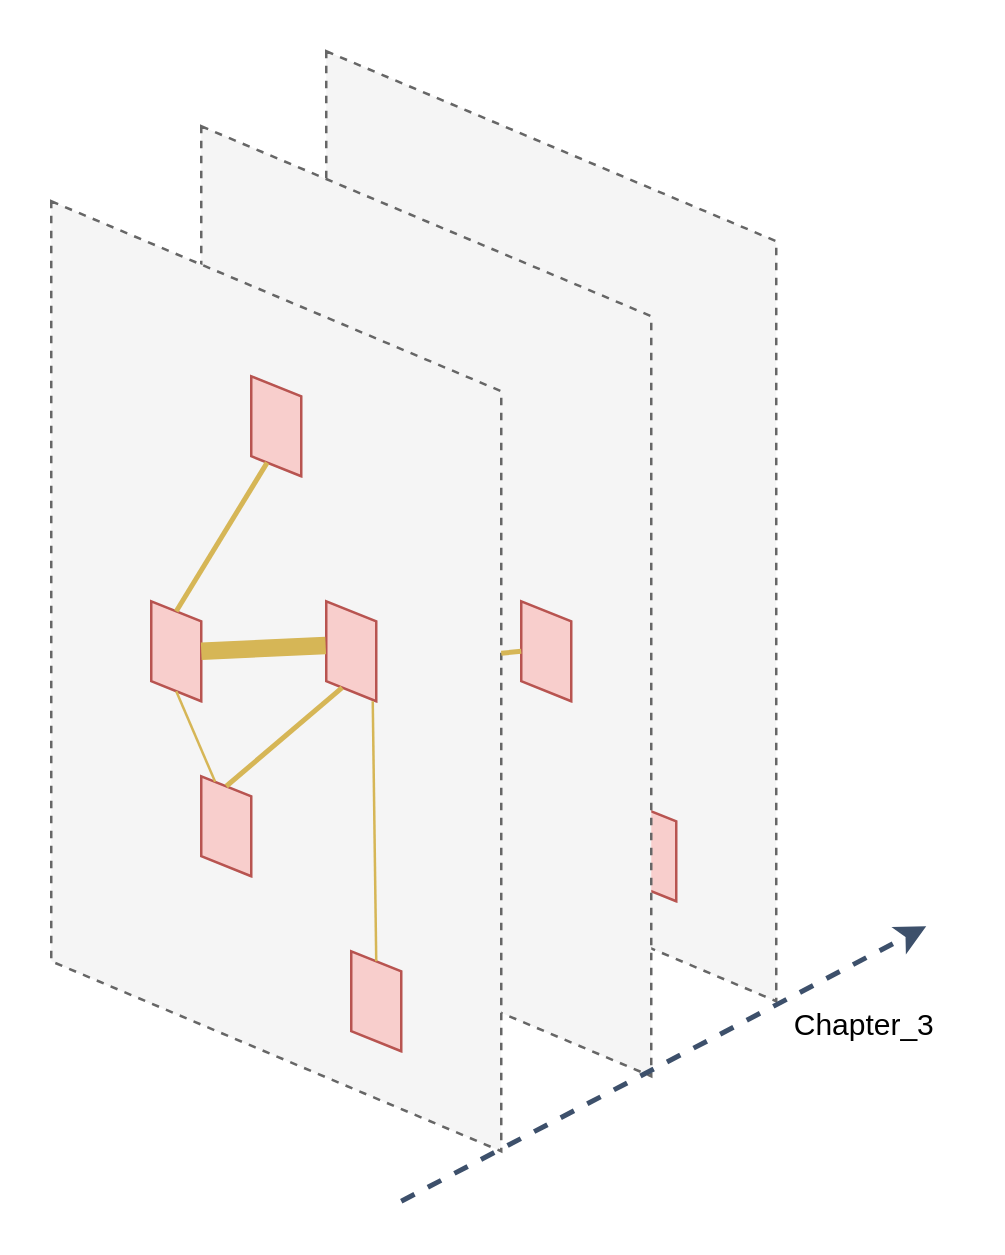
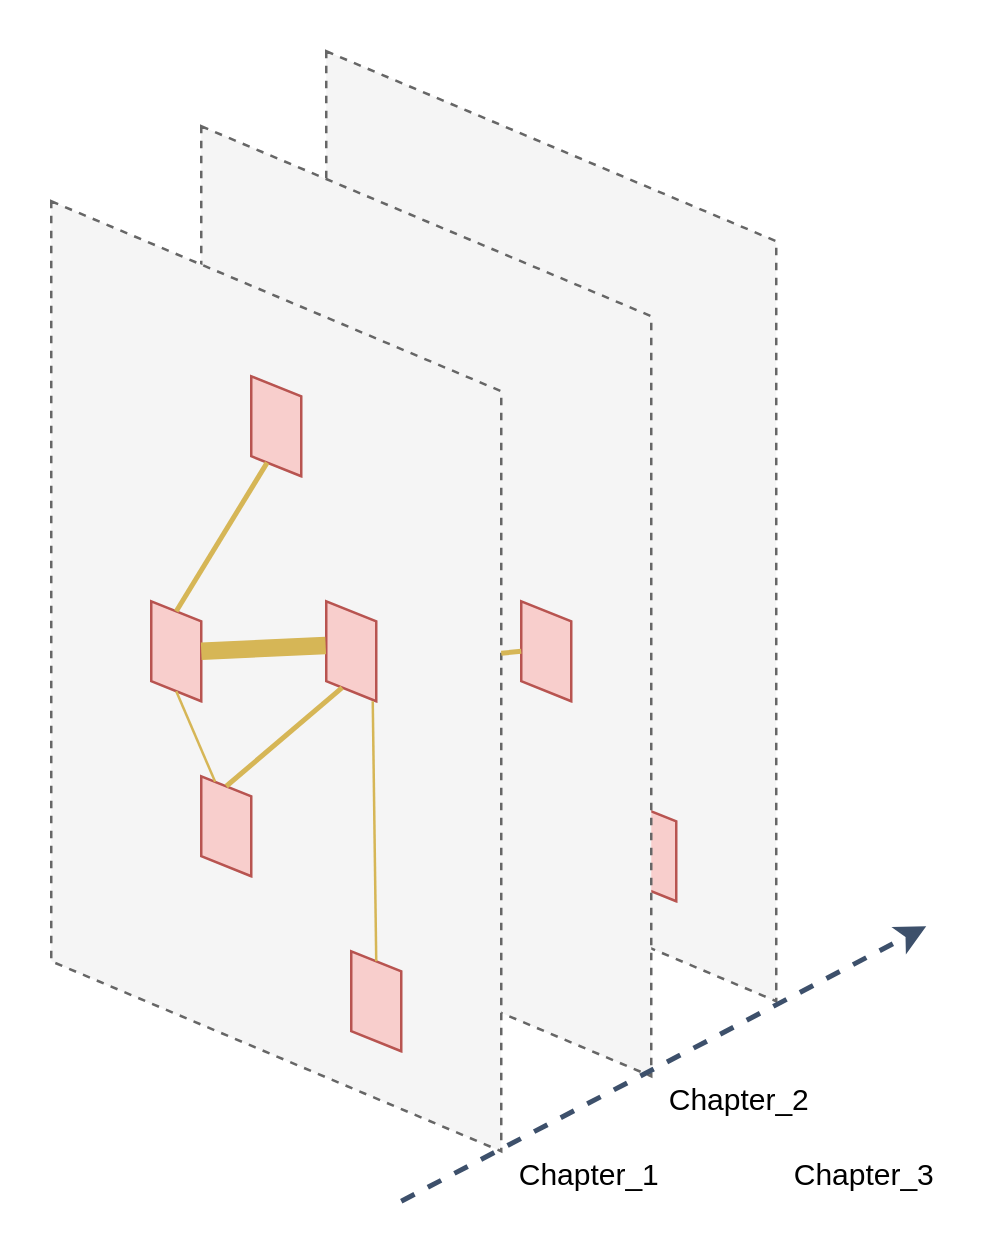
node "Chapter_3": moved (864, 1026) -> (864, 1176)
node "Chapter_2": added
node "Chapter_1": added
